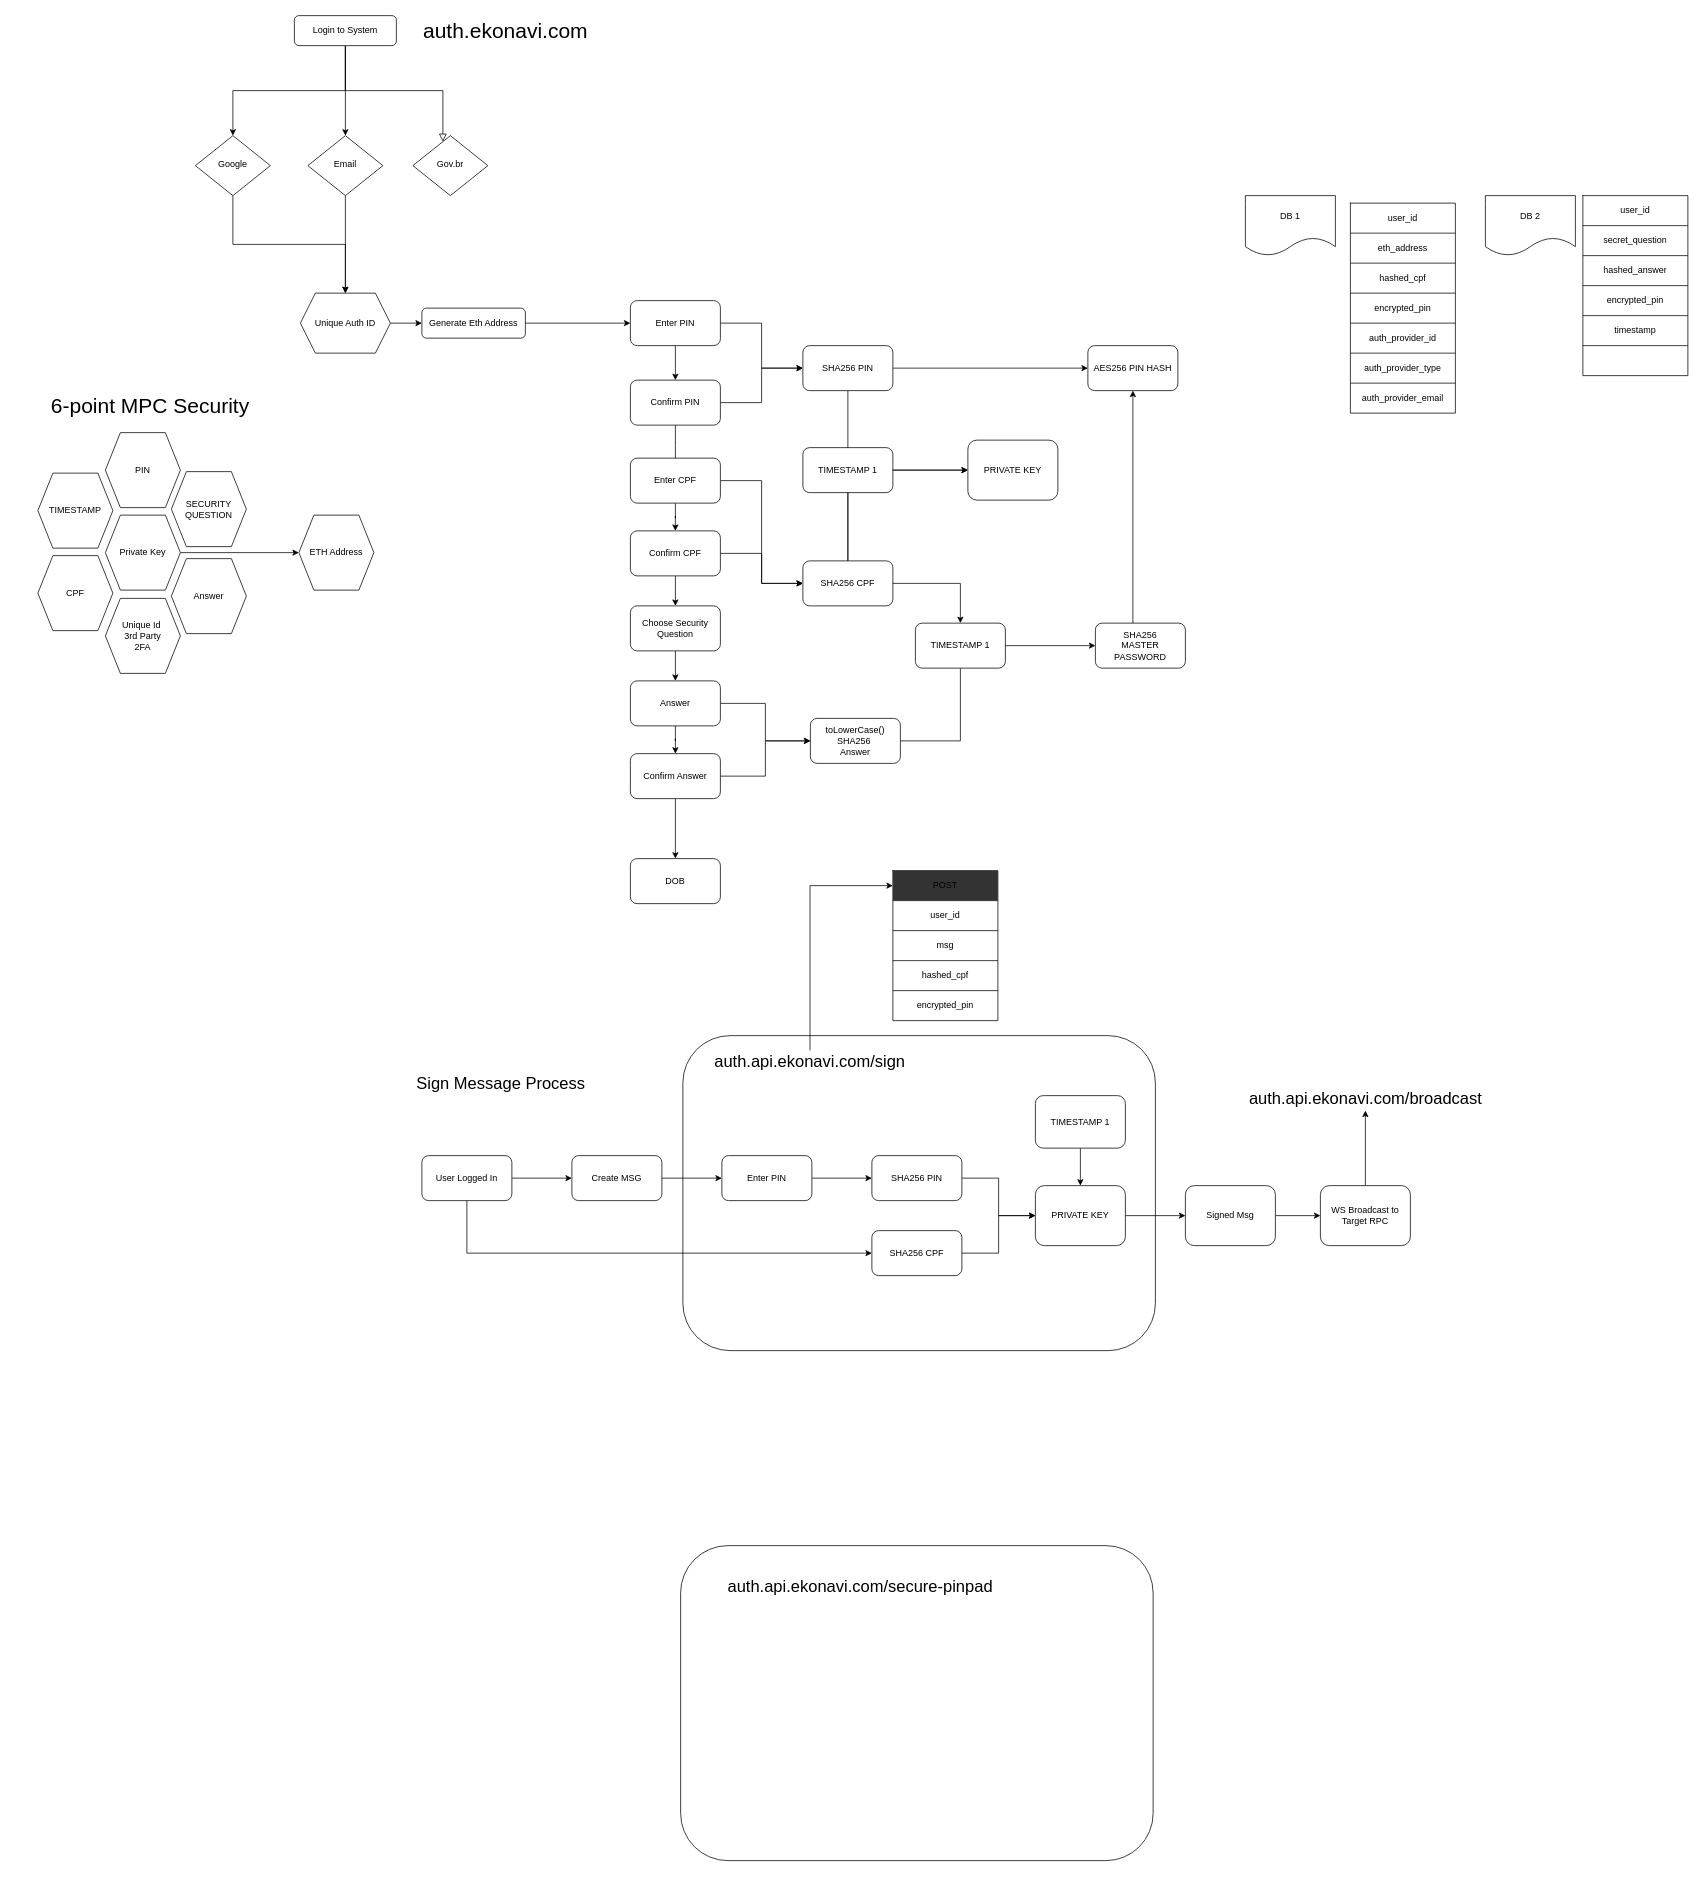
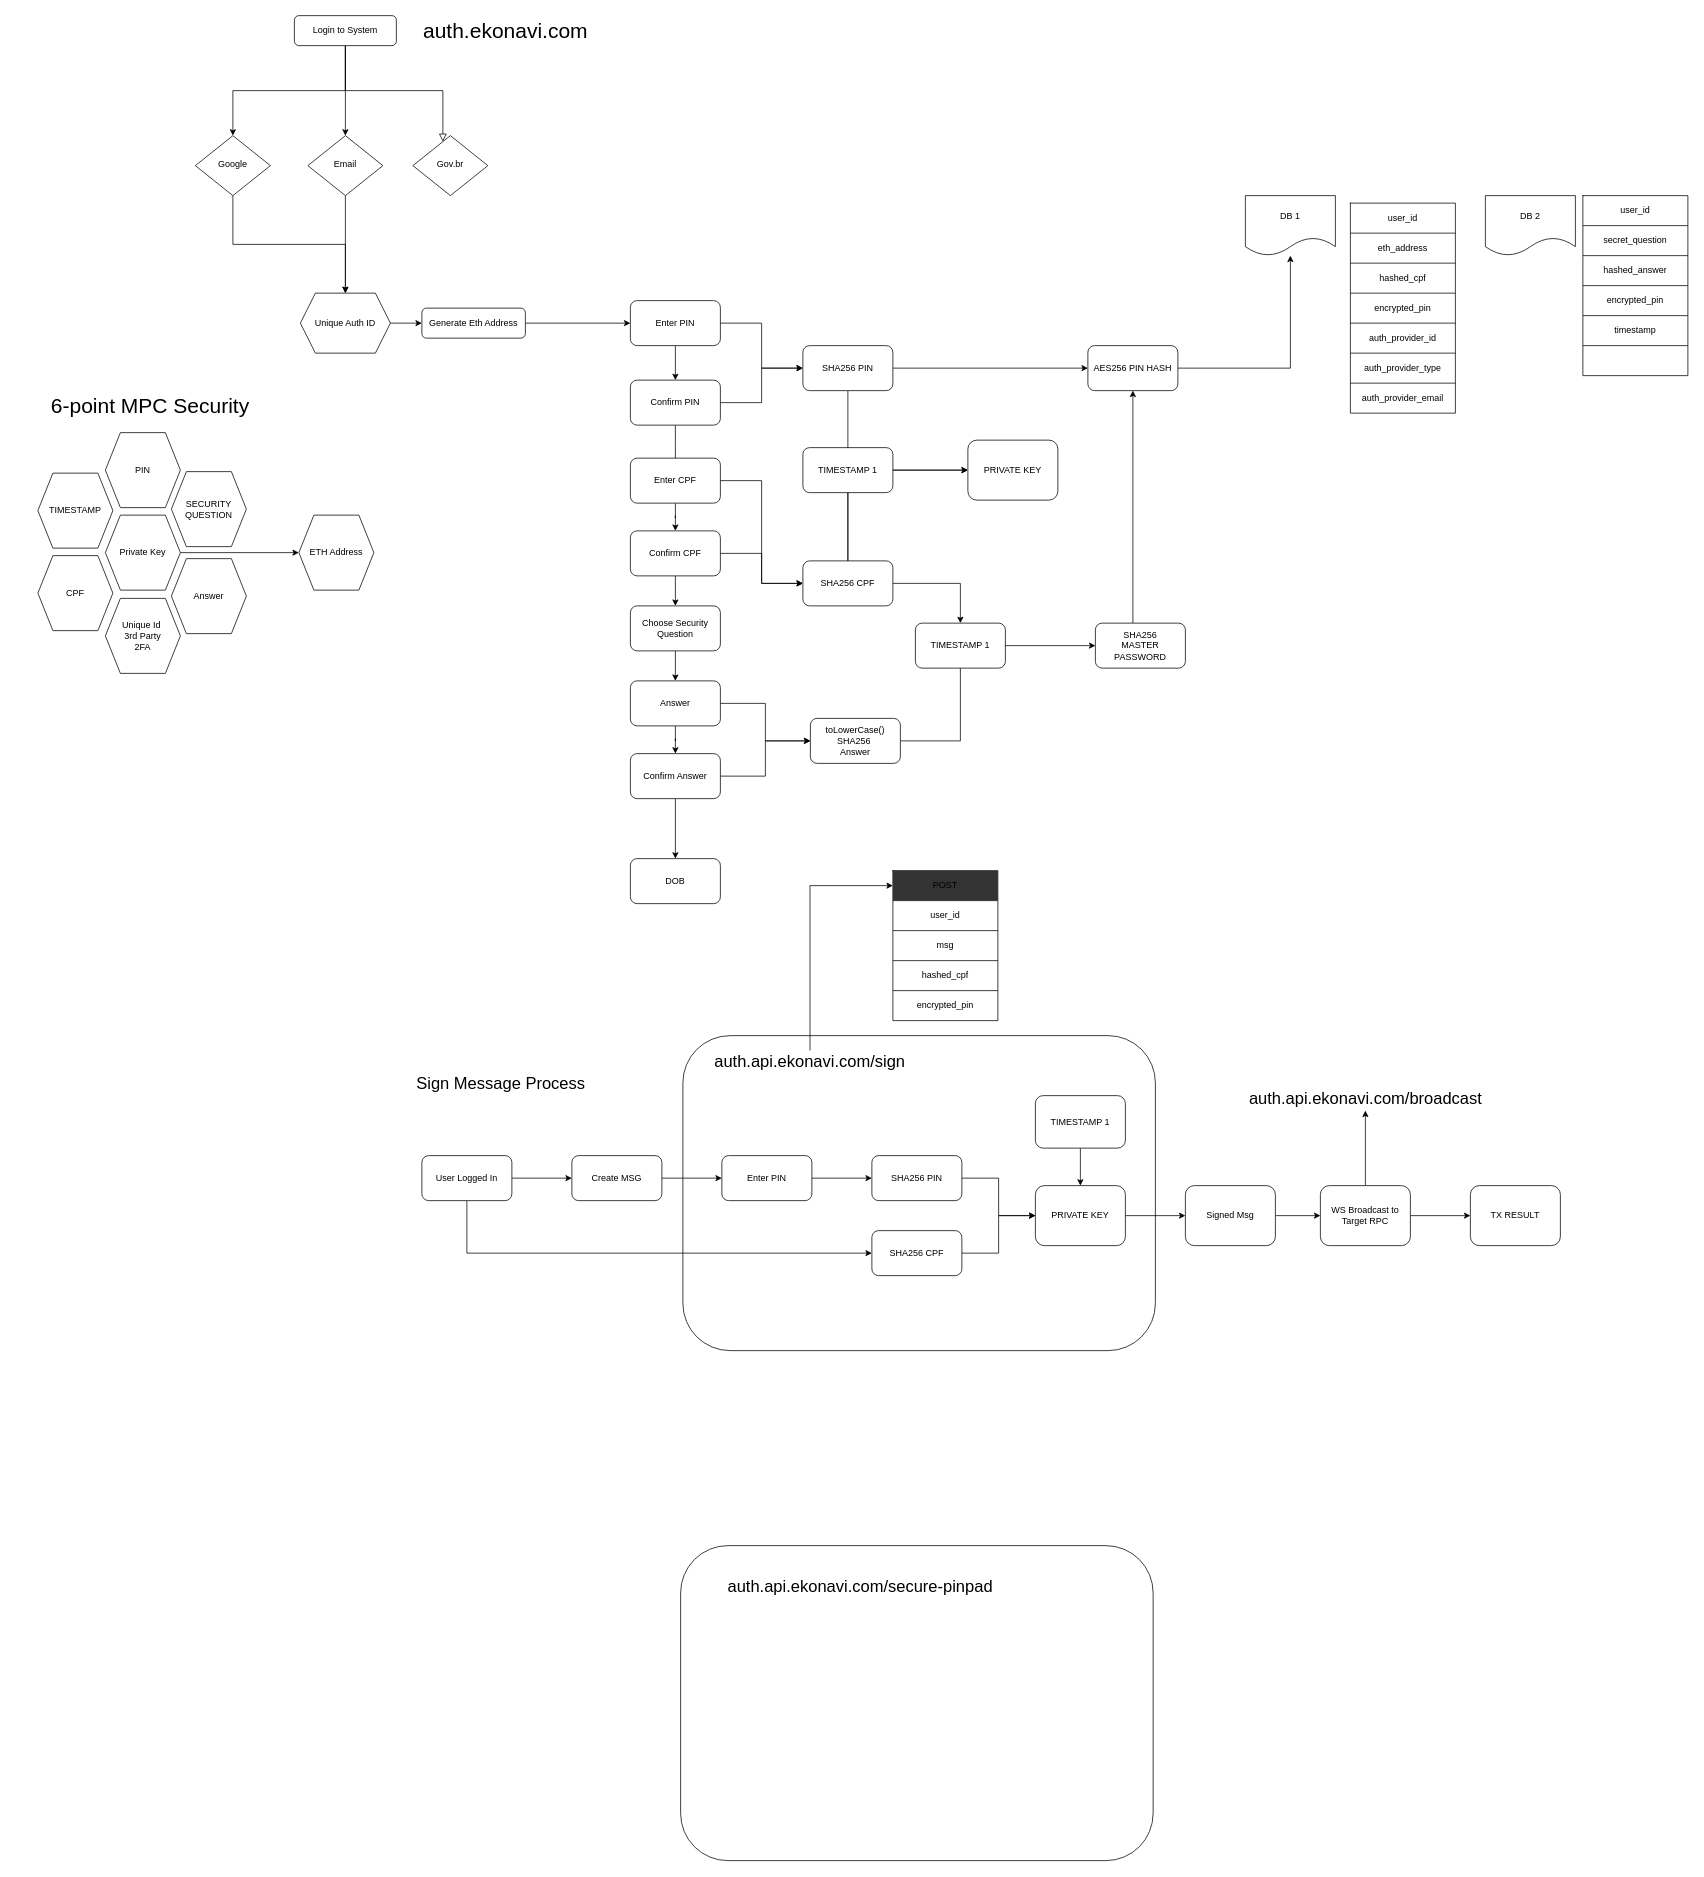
edge "AES256 PIN HASH" -> "DB 1": added
edge "WS Broadcast to Target RPC" -> "TX RESULT": added
node "TX RESULT": added
